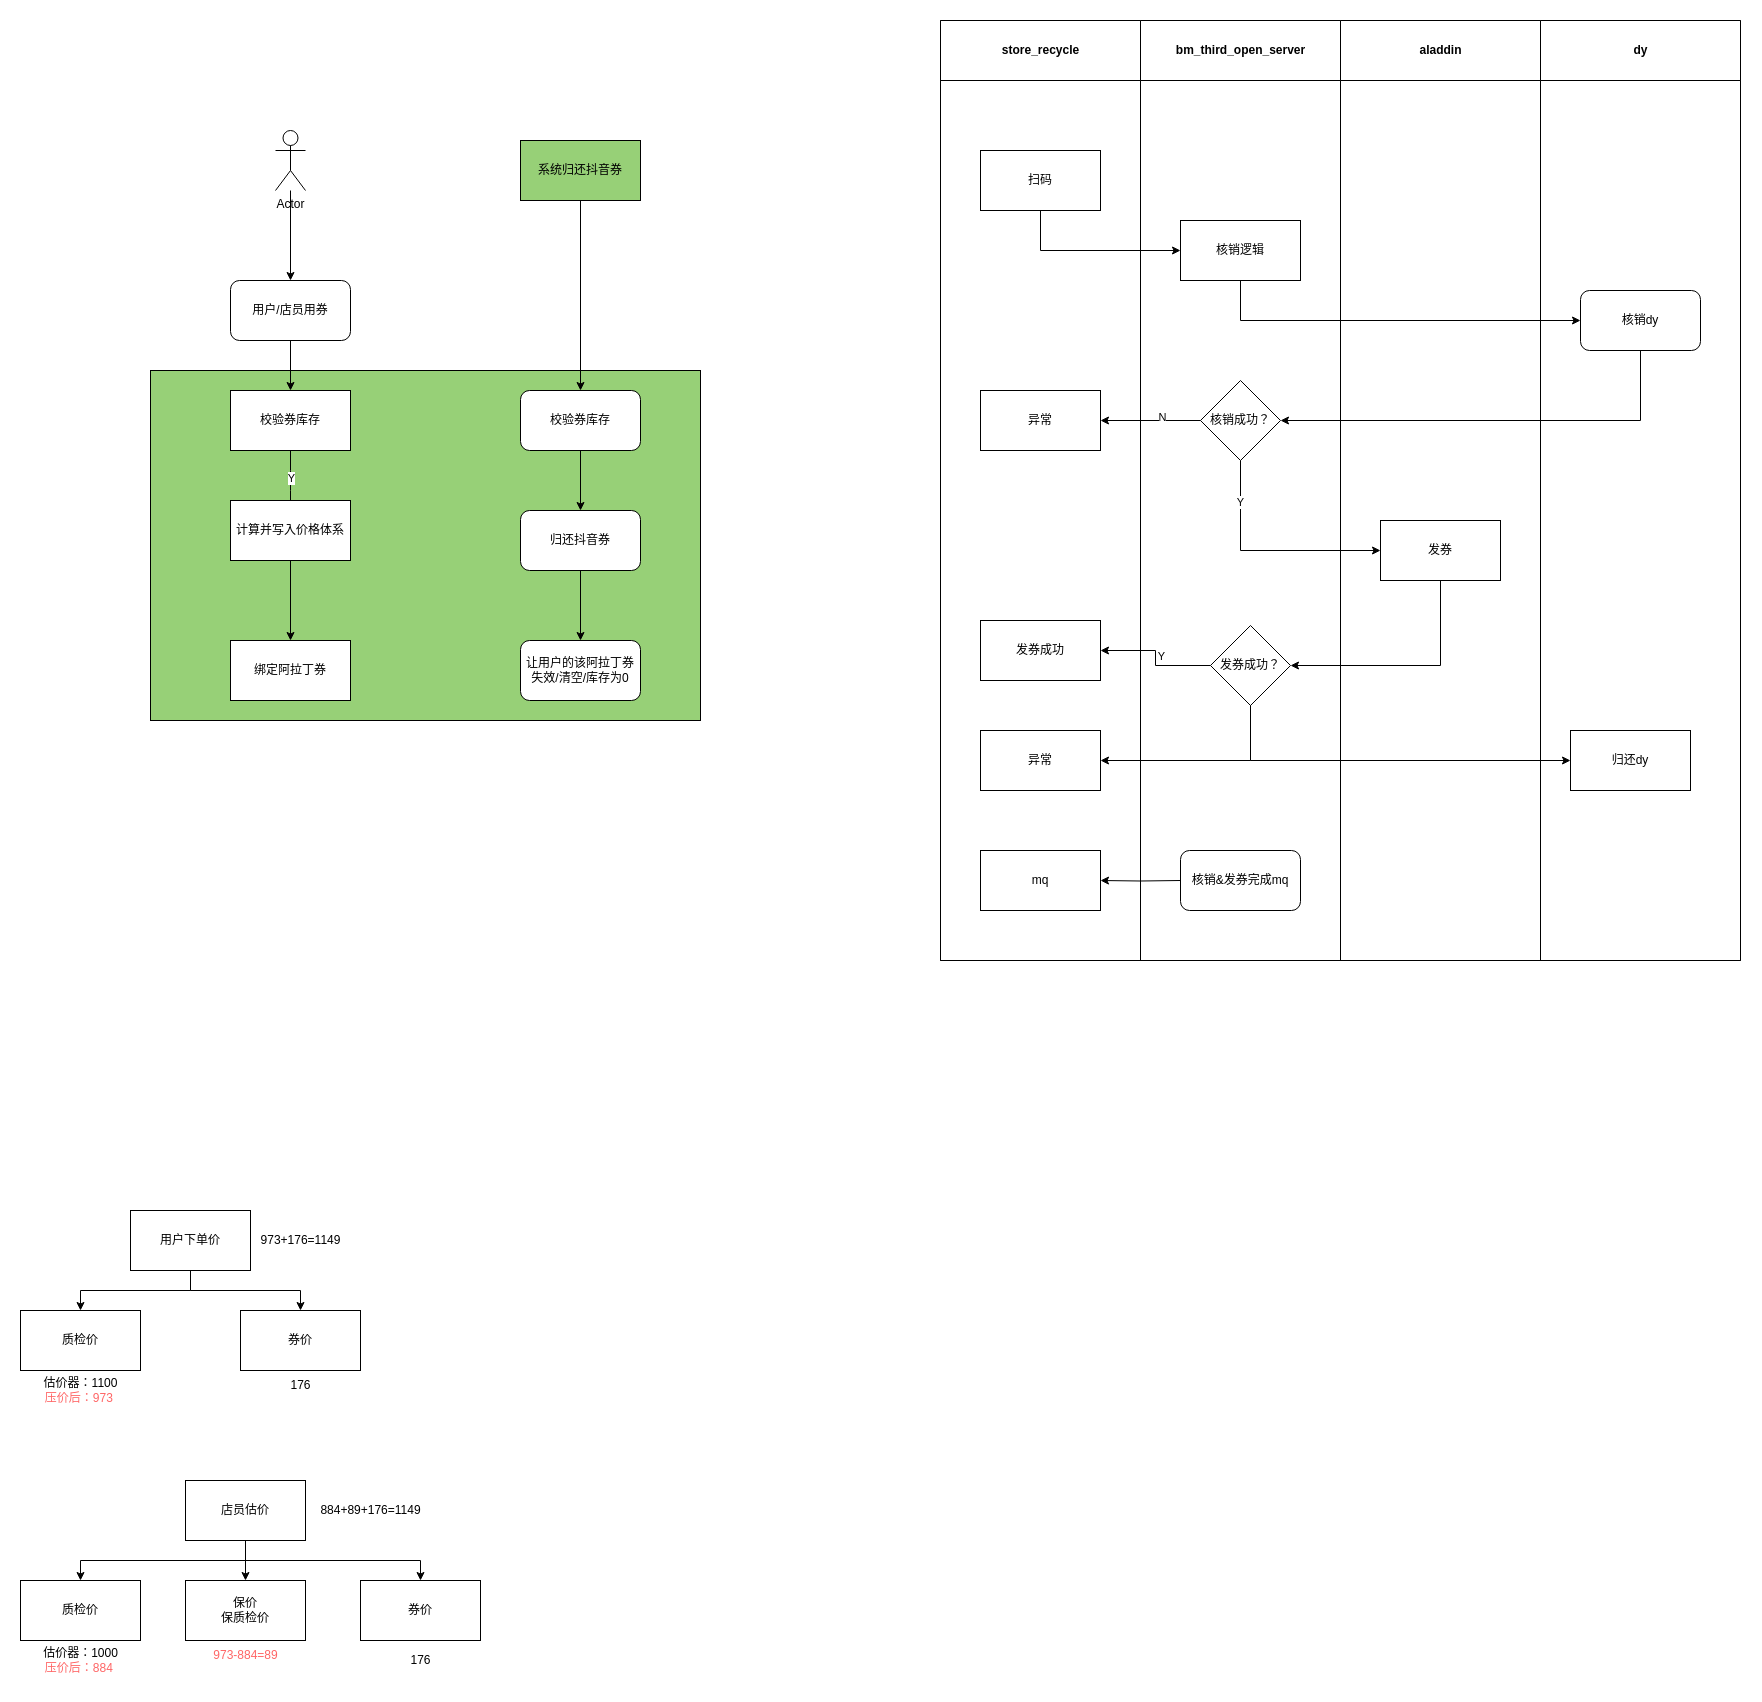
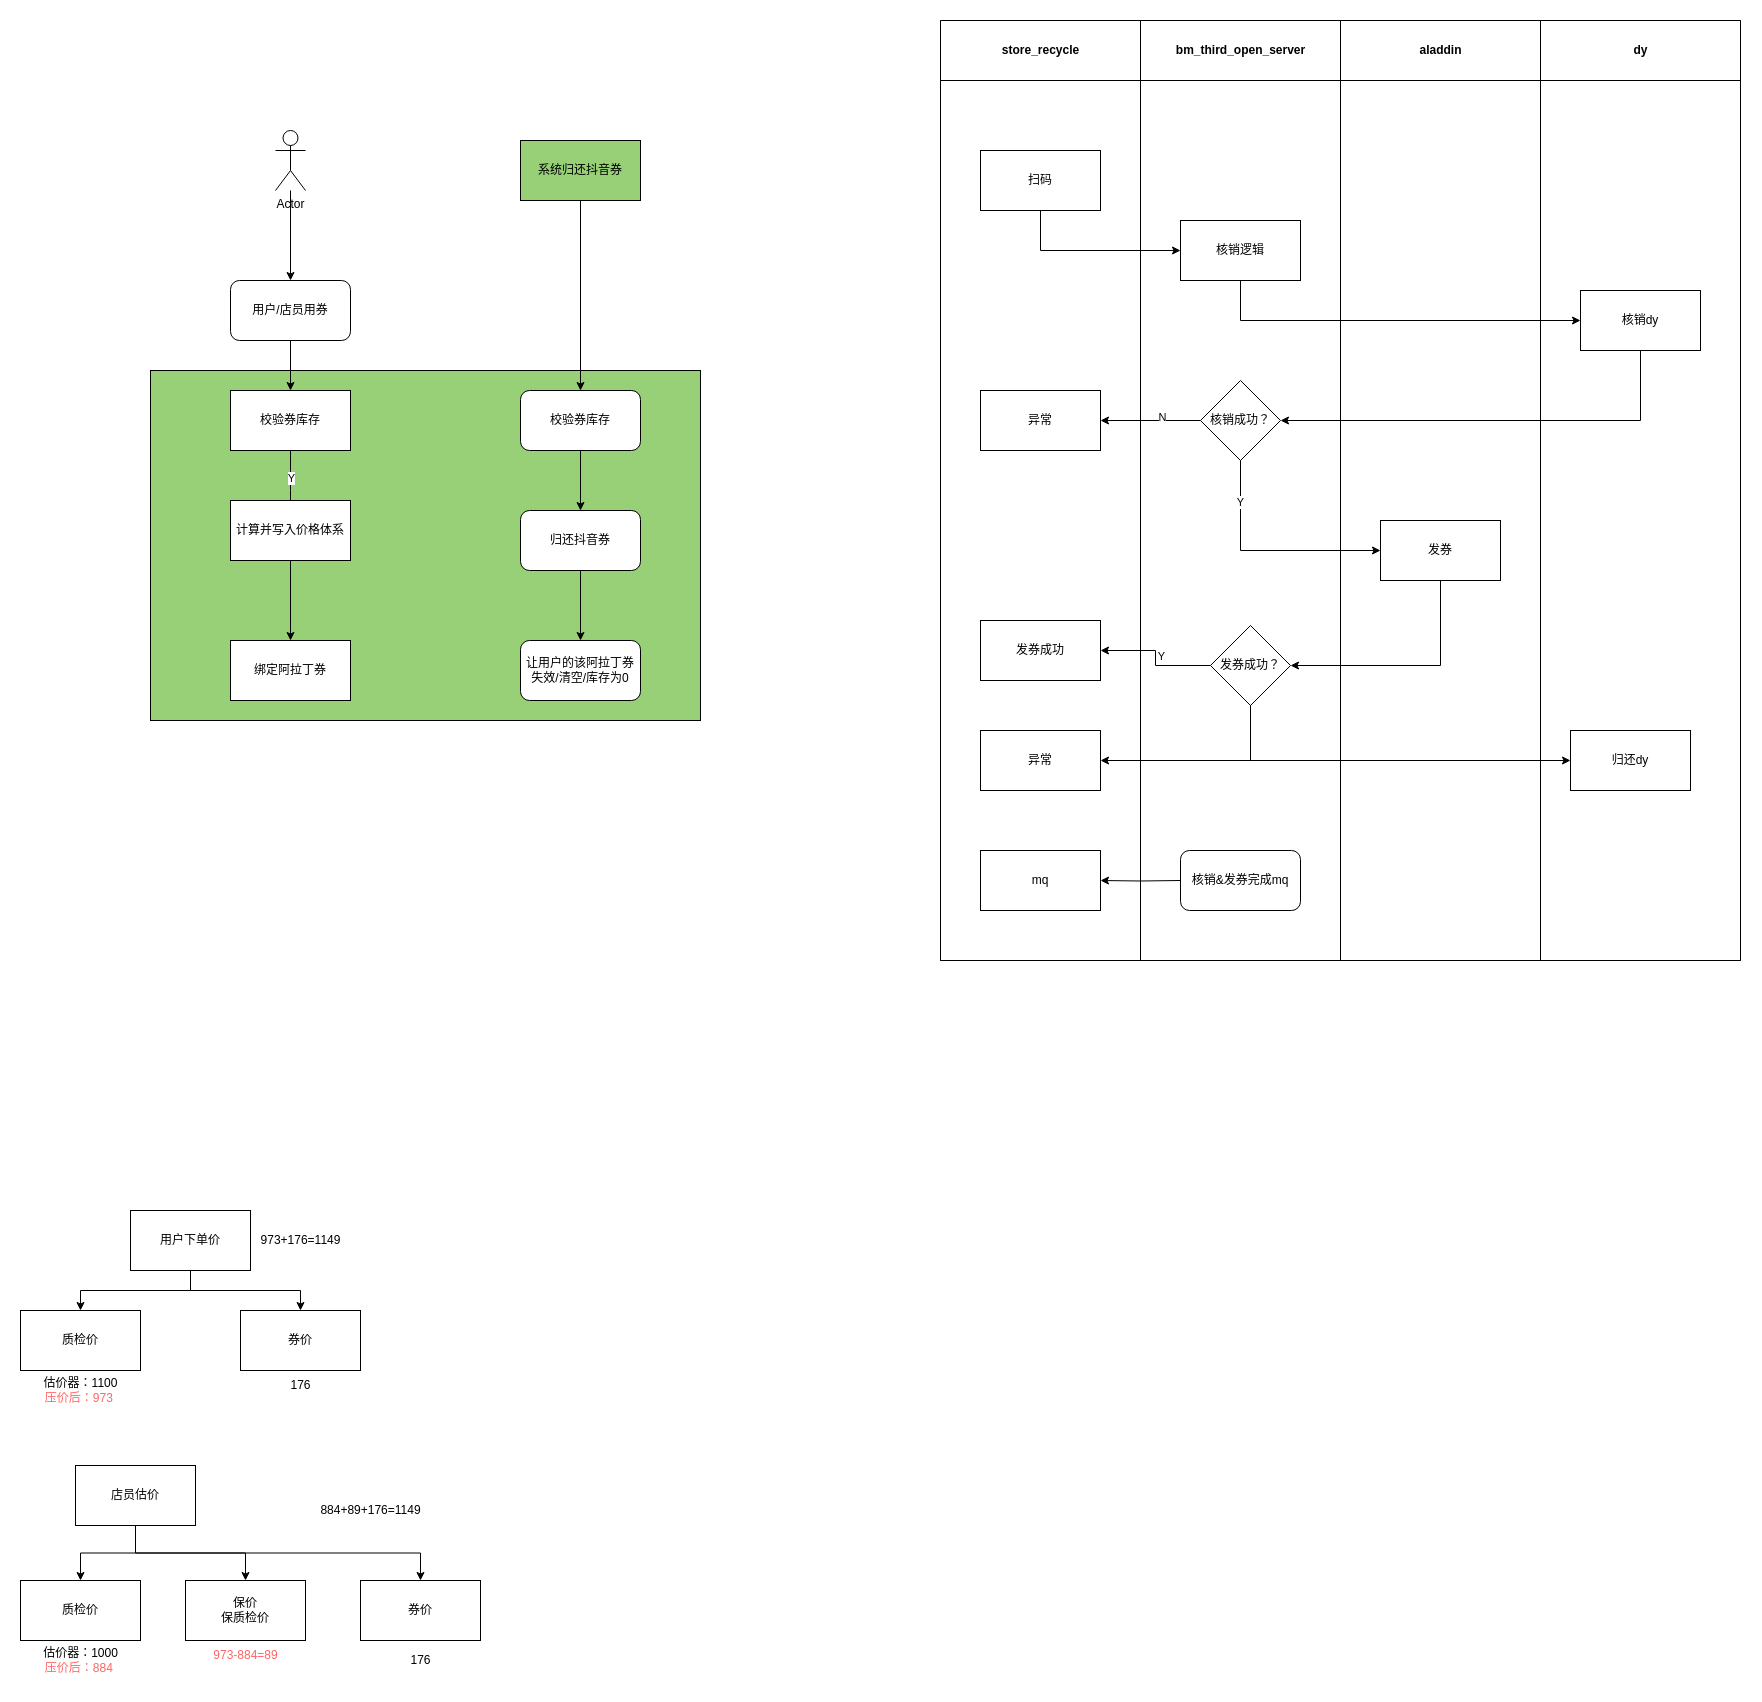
node "核销dy": shape rounded rectangle -> rectangle
node "店员估价": moved (246, 1511) -> (136, 1496)
